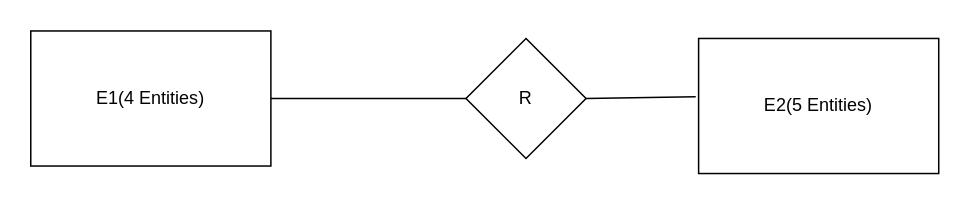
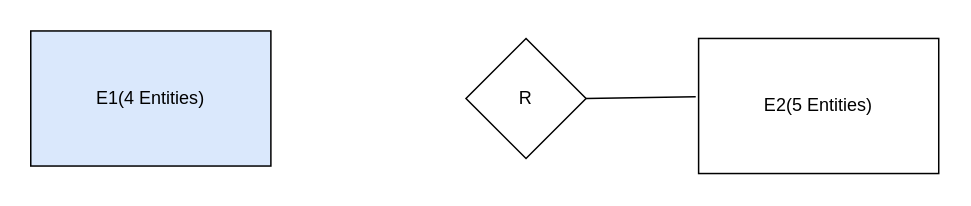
node "E1(4 Entities)": fillcolor #ffffff -> #dae8fc
edge "E1(4 Entities)" -- "R": removed
